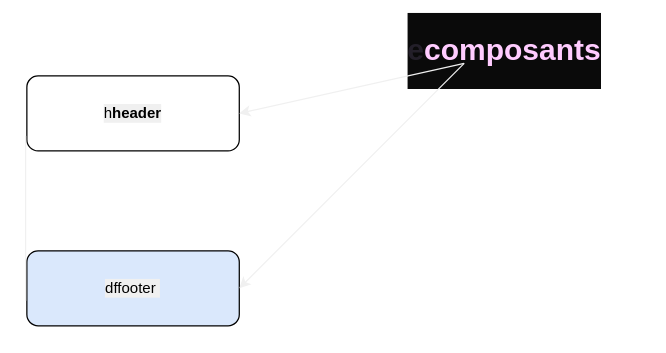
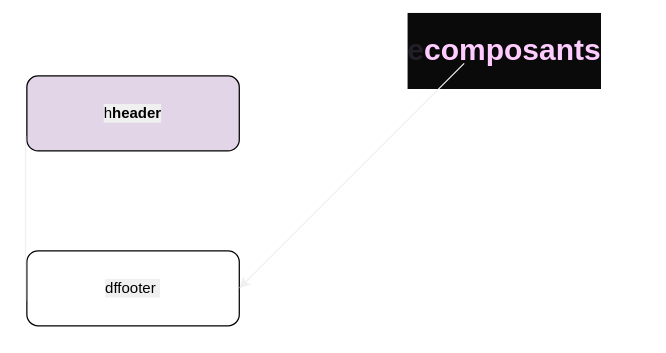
edge "ecomposants" -> "hheader": removed
node "hheader": fillcolor #ffffff -> #e1d5e7
node "dffooter": fillcolor #dae8fc -> #ffffff
